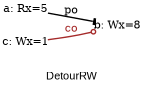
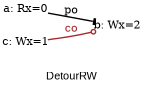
node "a: Rx=5": label "a: Rx=5" -> "a: Rx=0"
node "b: Wx=8": label "b: Wx=8" -> "b: Wx=2"
